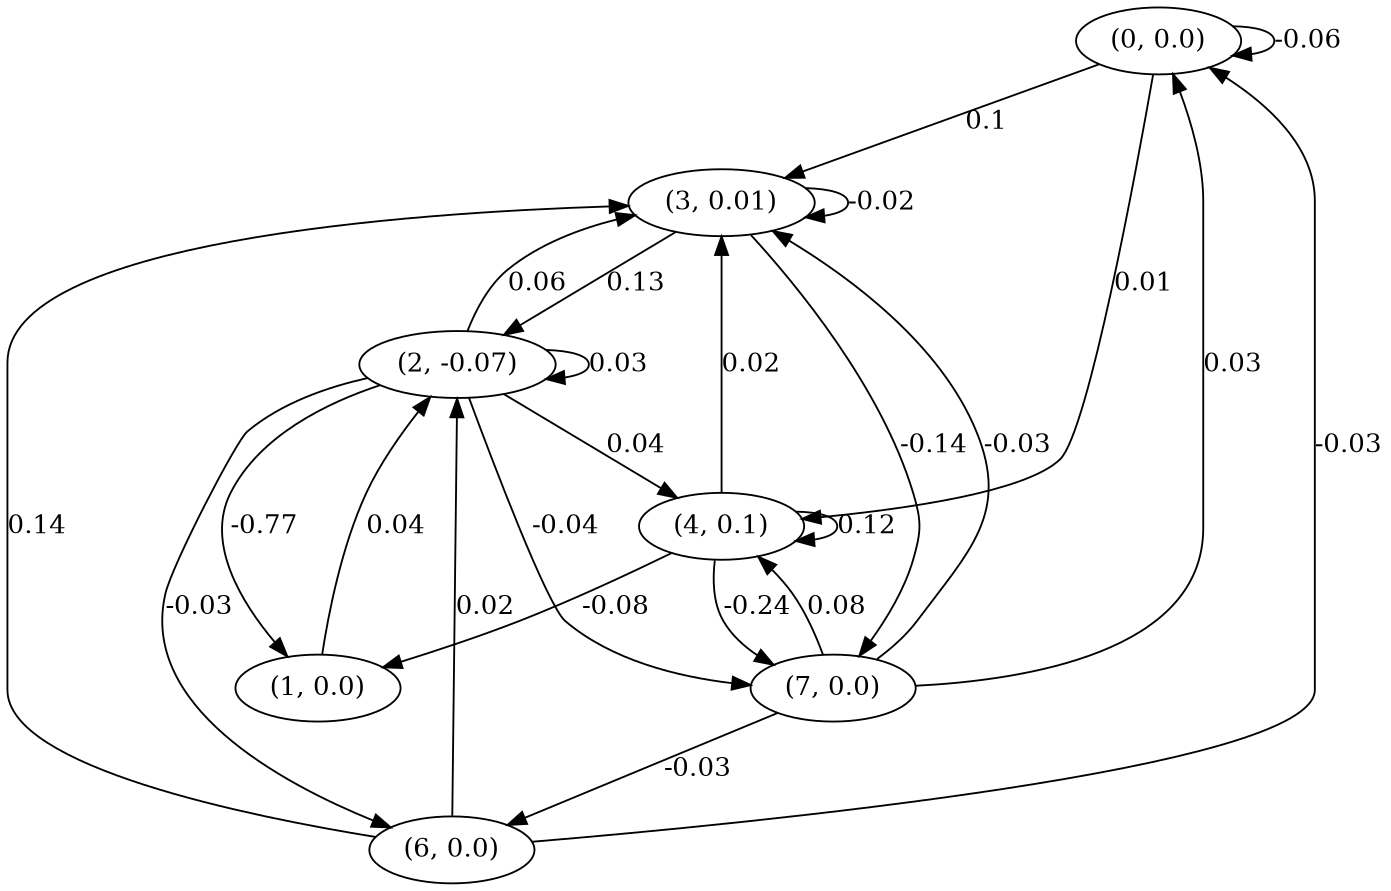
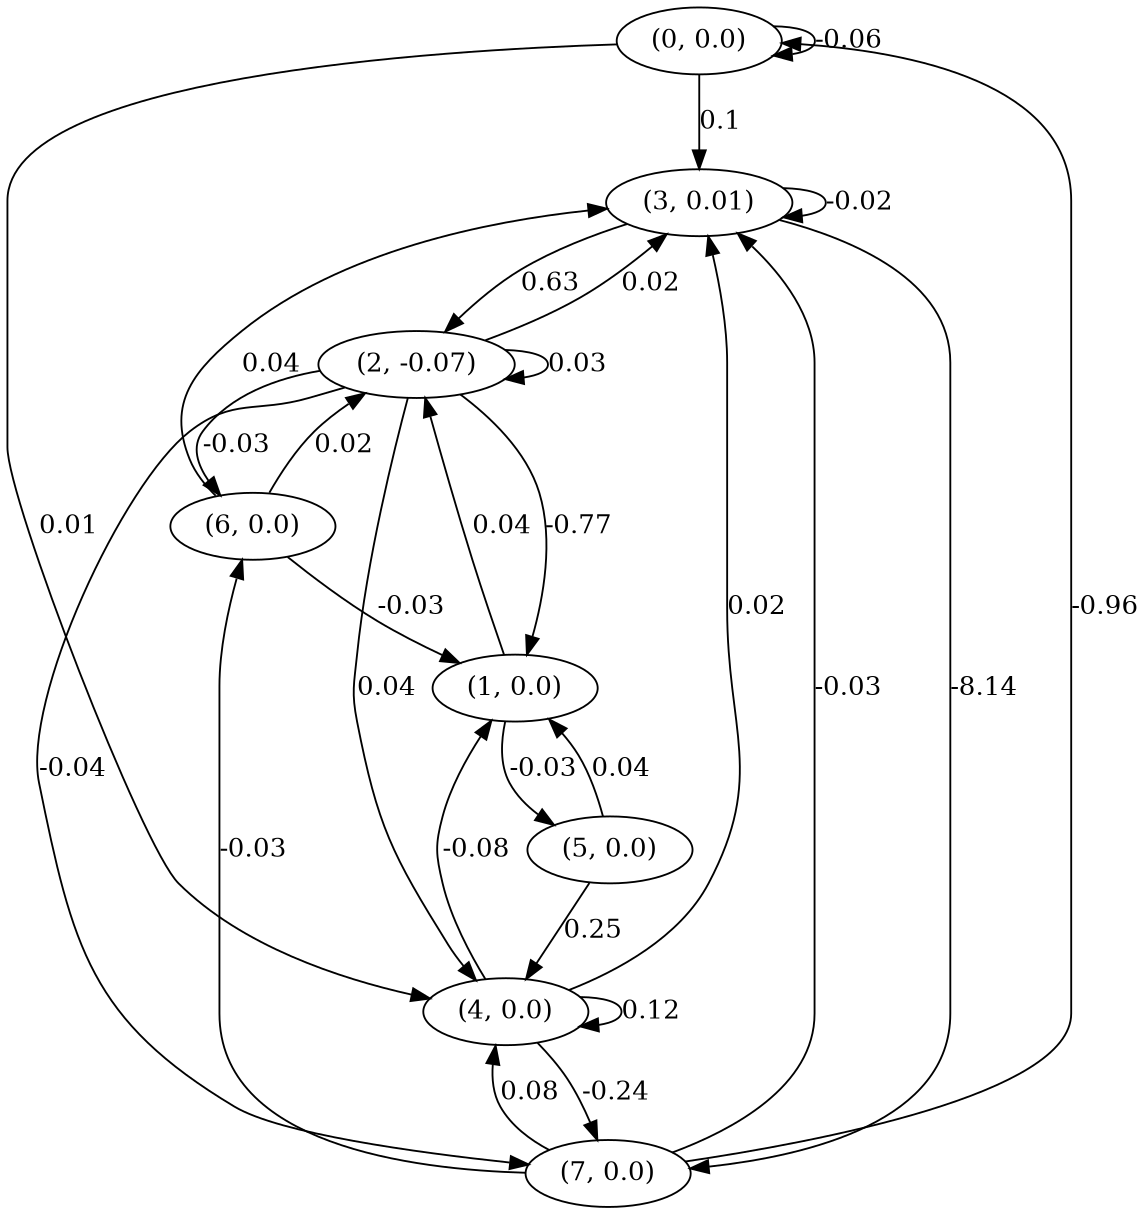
edge "(2, -0.07)" -> "(3, 0.01)": label "0.06" -> "0.02"
edge "(3, 0.01)" -> "(2, -0.07)": label "0.13" -> "0.63"
edge "(7, 0.0)" -> "(0, 0.0)": label "0.03" -> "-0.96"
edge "(3, 0.01)" -> "(7, 0.0)": label "-0.14" -> "-8.14"
edge "(6, 0.0)" -> "(3, 0.01)": label "0.14" -> "0.04"
node "(4, 0.1)": label "(4, 0.1)" -> "(4, 0.0)"
edge "(6, 0.0)" -> "(0, 0.0)": now "(6, 0.0)" -> "(1, 0.0)"
node "(5, 0.0)": added
